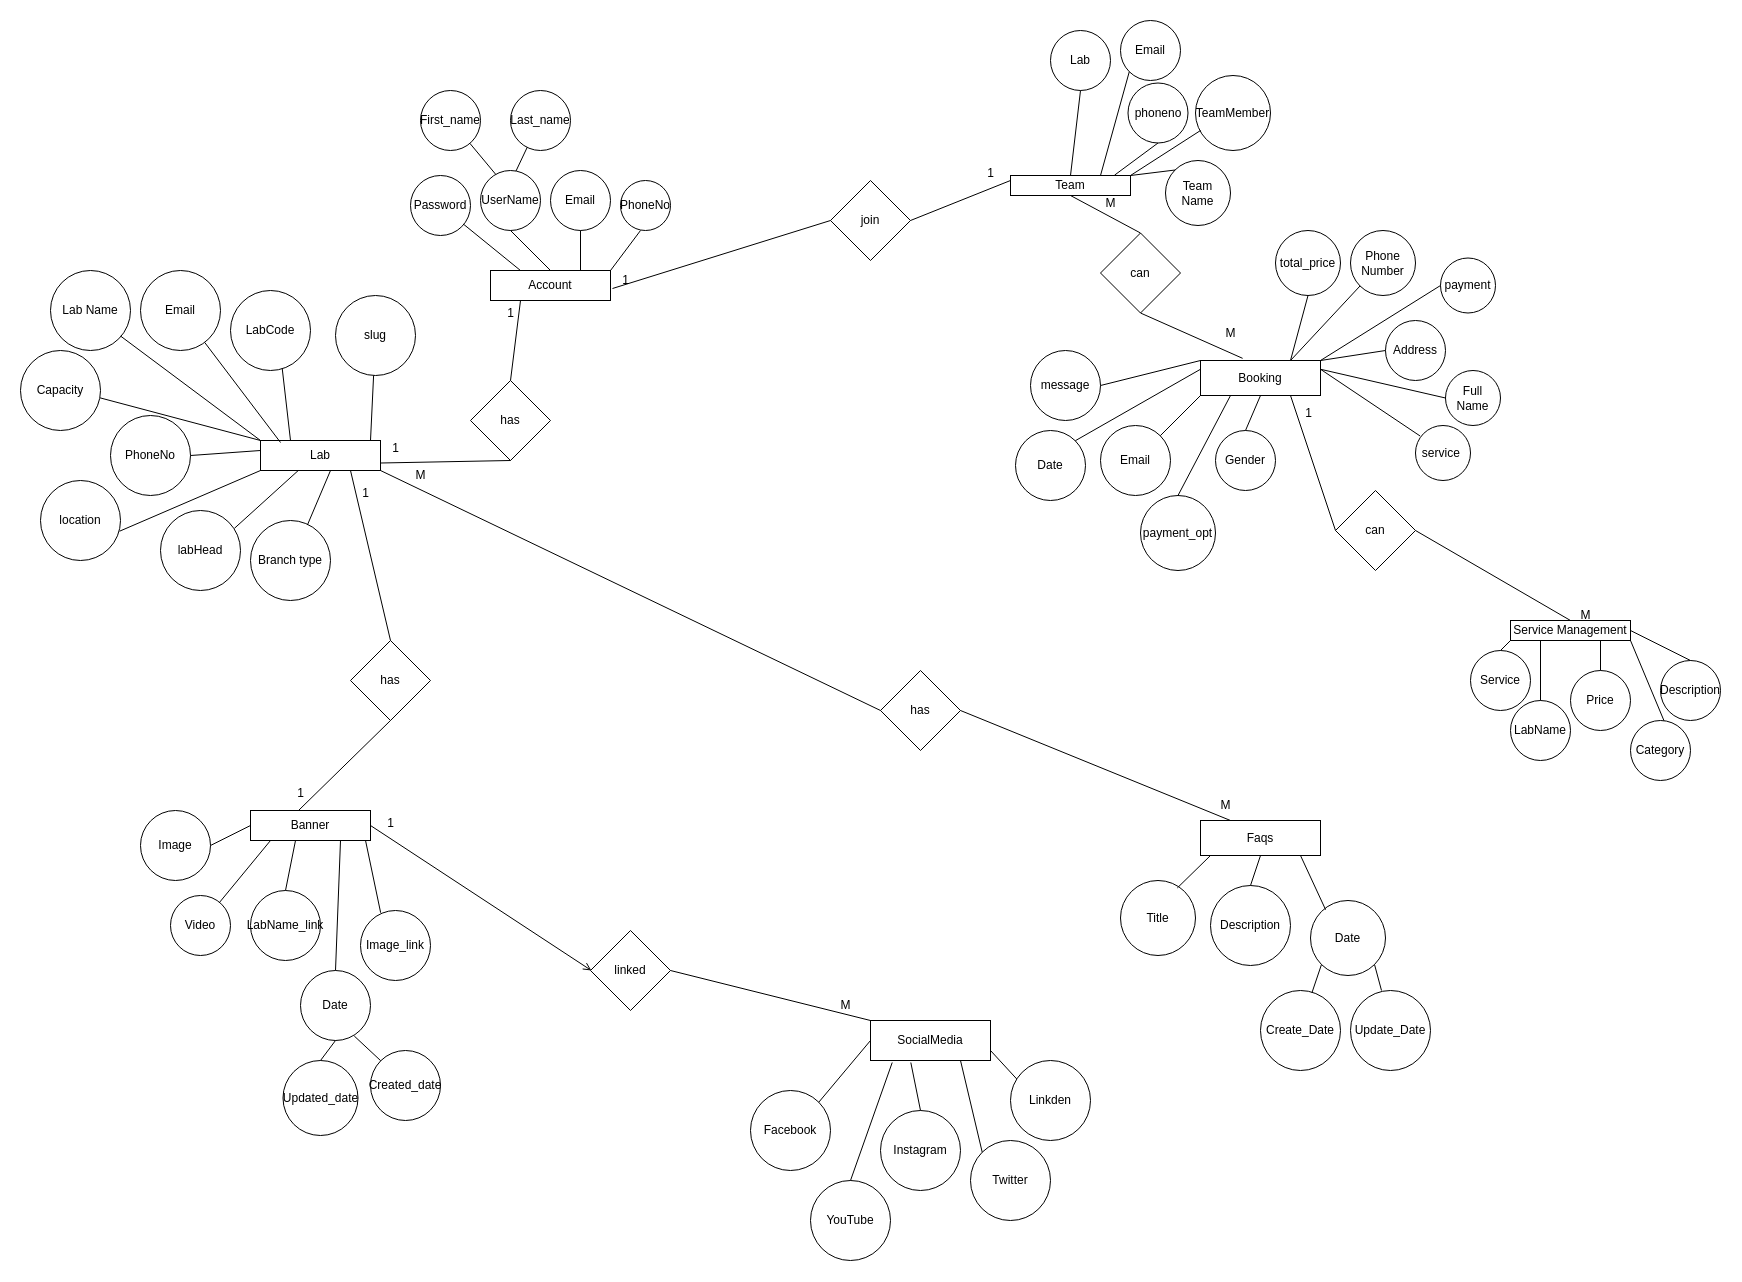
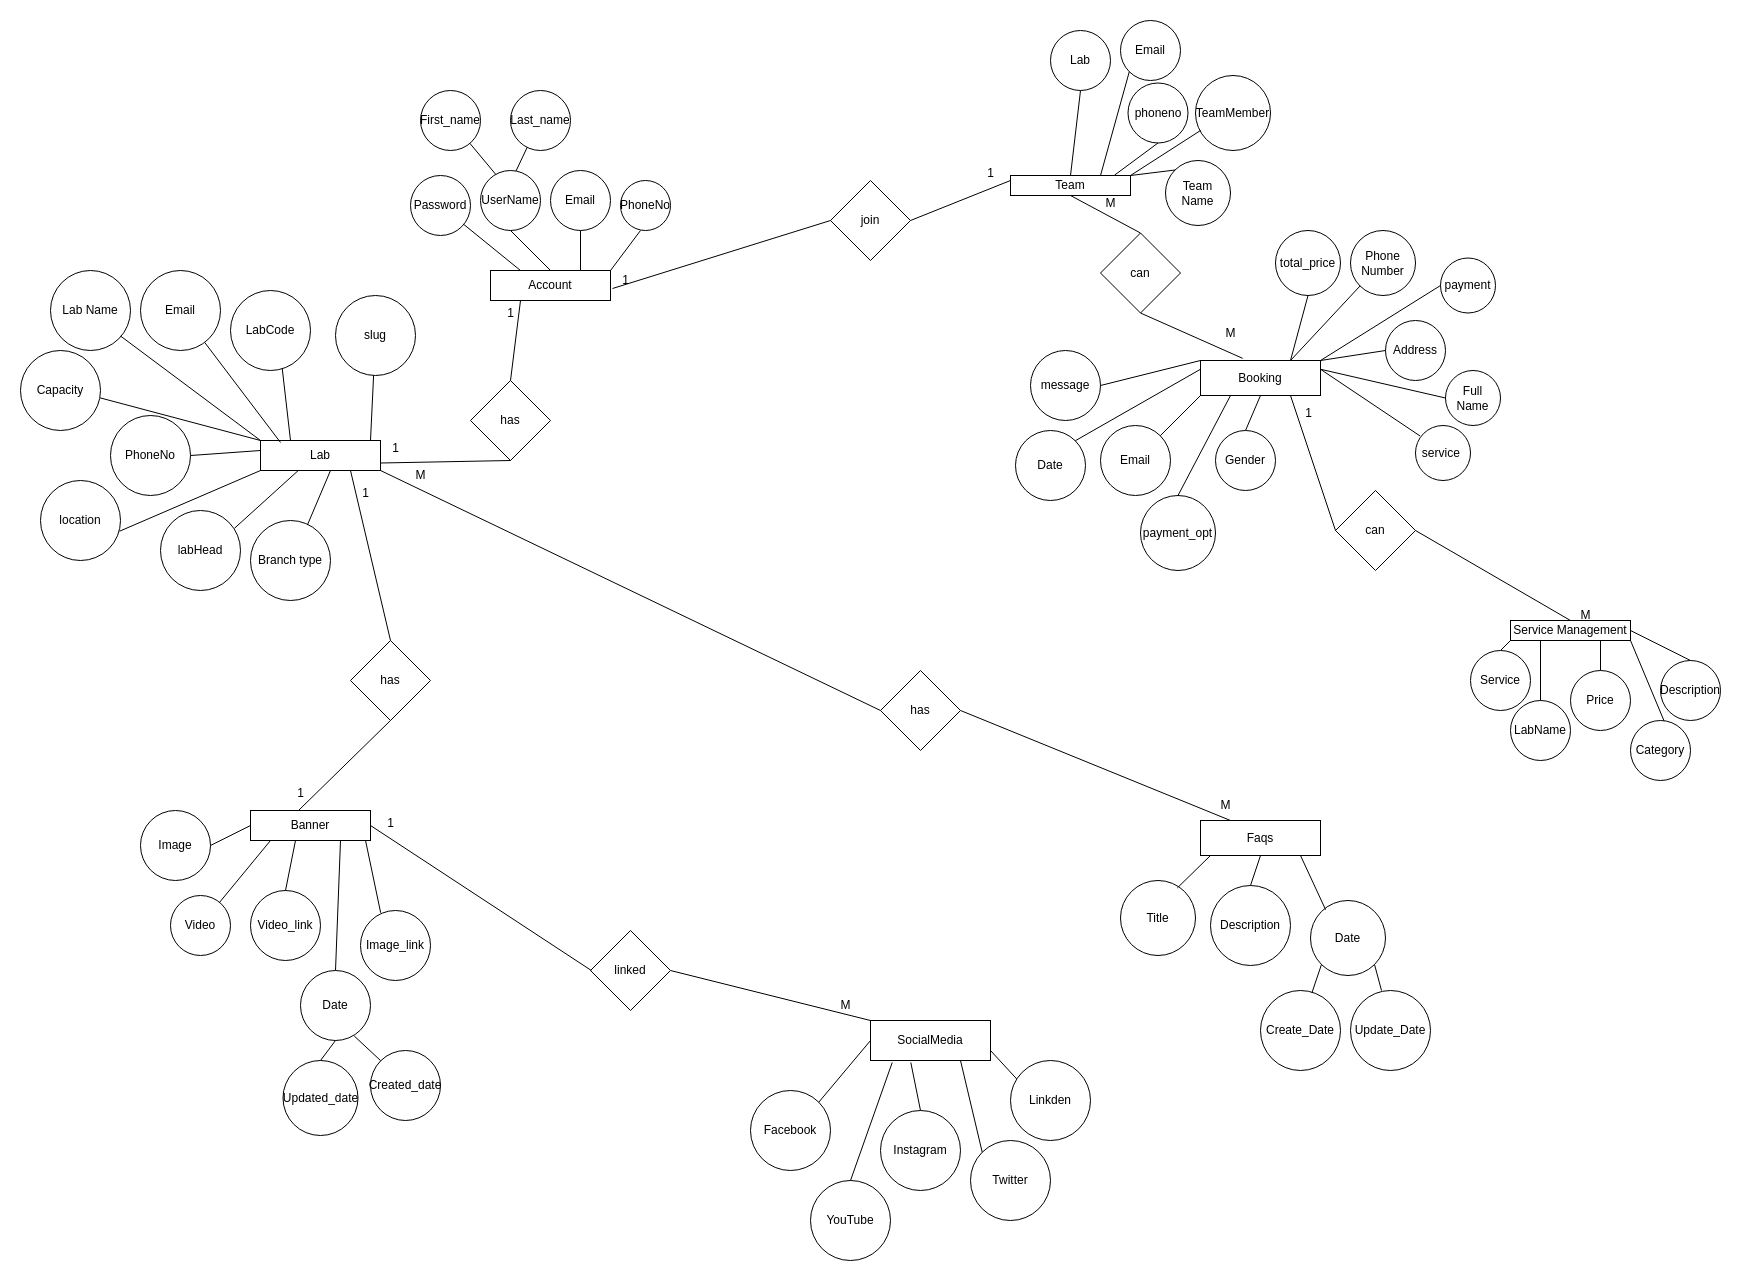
node "LabName_link": label "LabName_link" -> "Video_link"
edge "Banner" -> "linked": arrowhead open -> none
